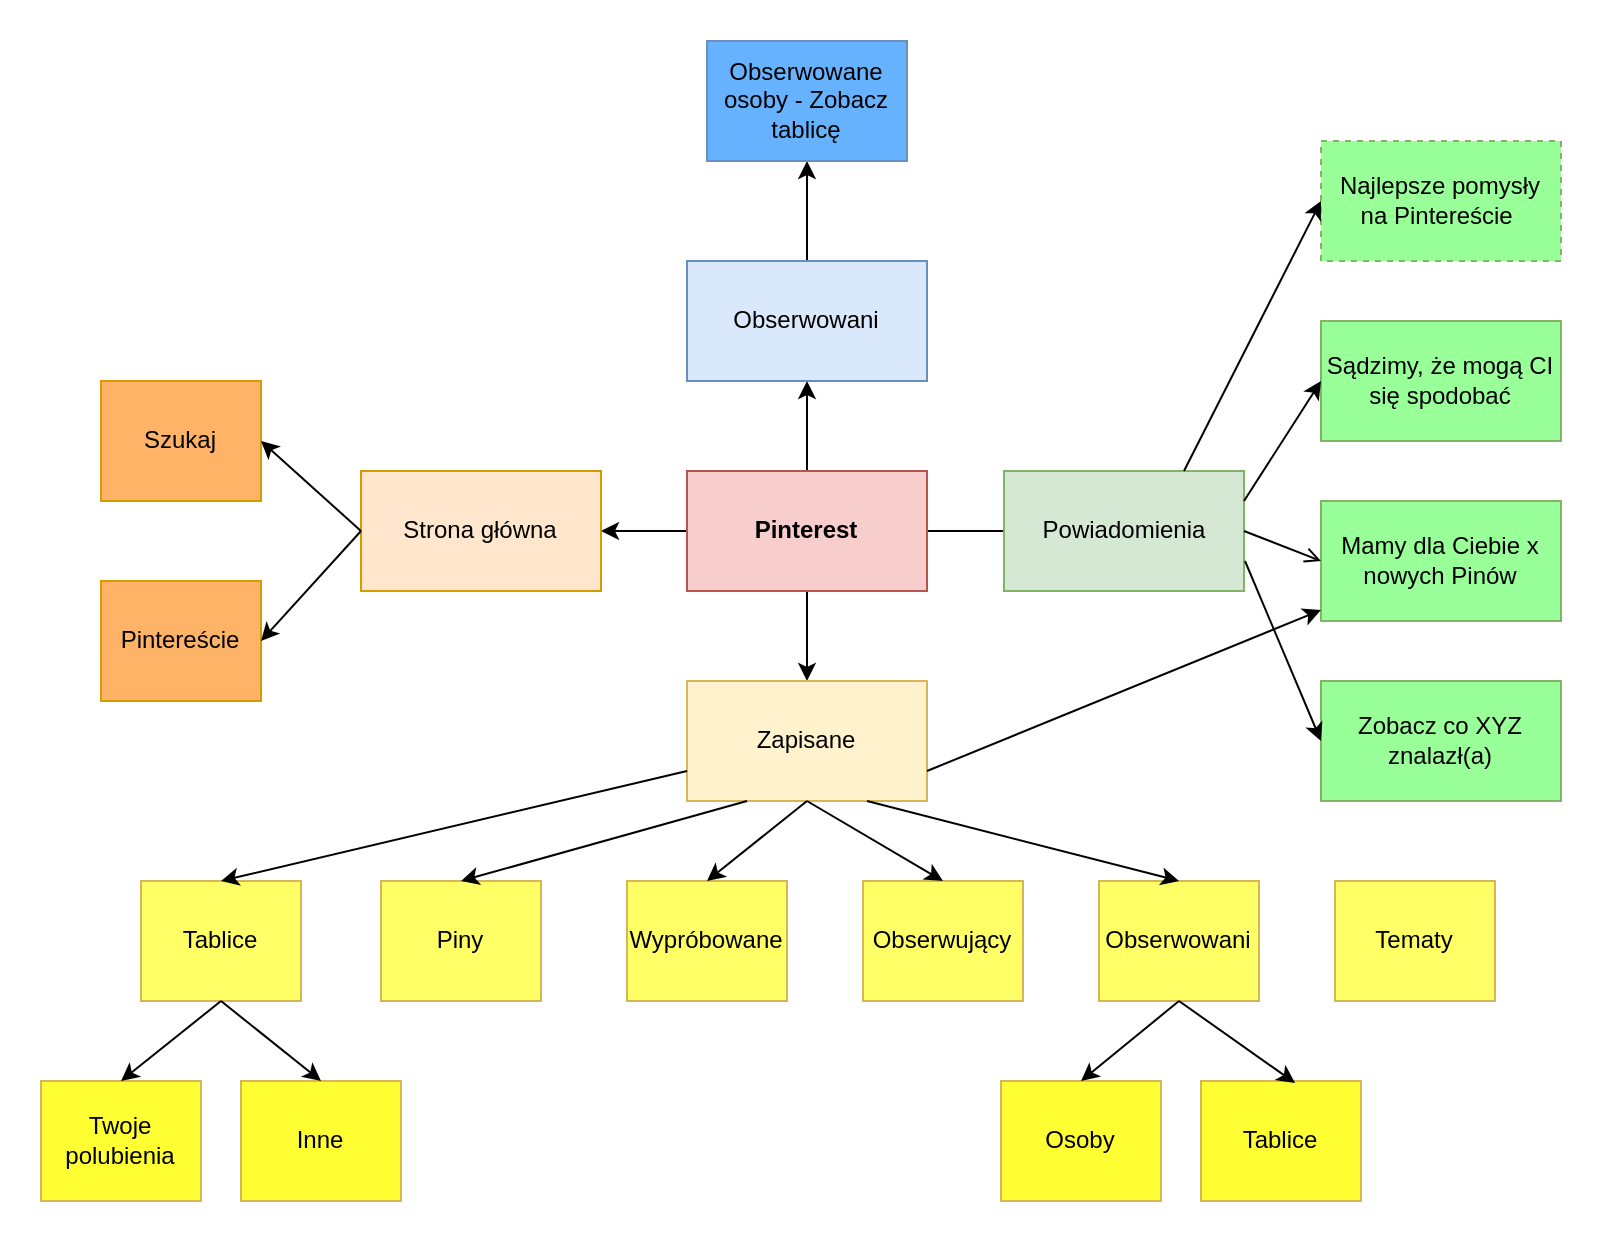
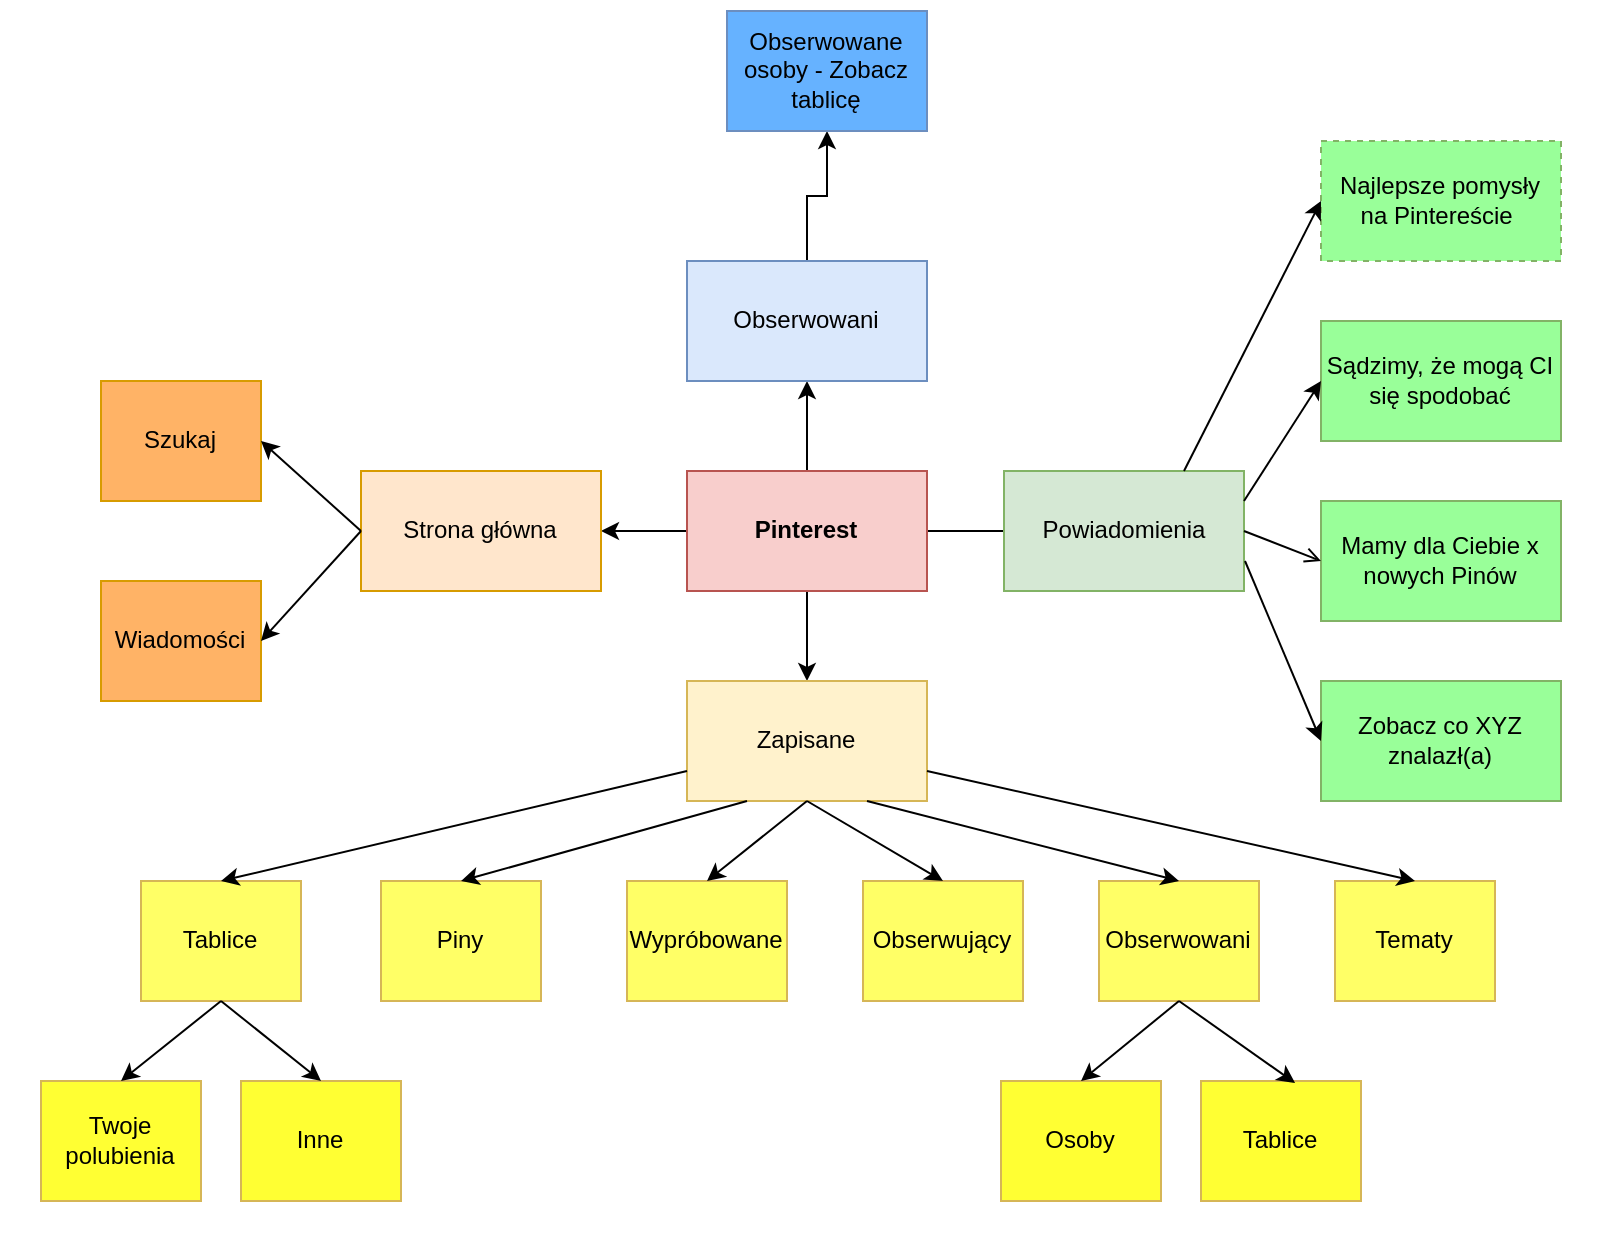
node "Obserwowane osoby - Zobacz tablicę": moved (807, 101) -> (827, 71)
node "Pintereście": label "Pintereście" -> "Wiadomości"
edge "Zapisane" -> "Mamy dla Ciebie x nowych Pinów": now "Zapisane" -> "Tematy"
